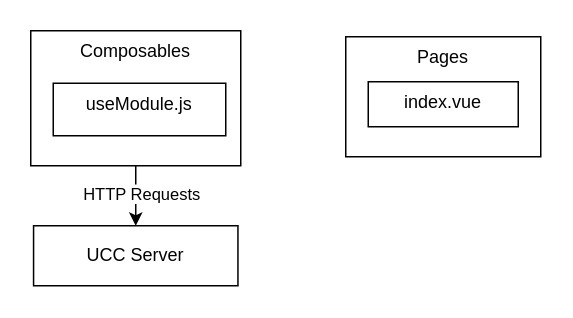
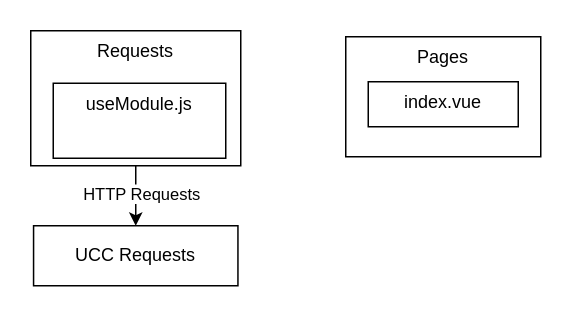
node "Composables": label "Composables" -> "Requests"
node "useModule.js": size 173x53 -> 173x75
node "UCC Server": label "UCC Server" -> "UCC Requests"
